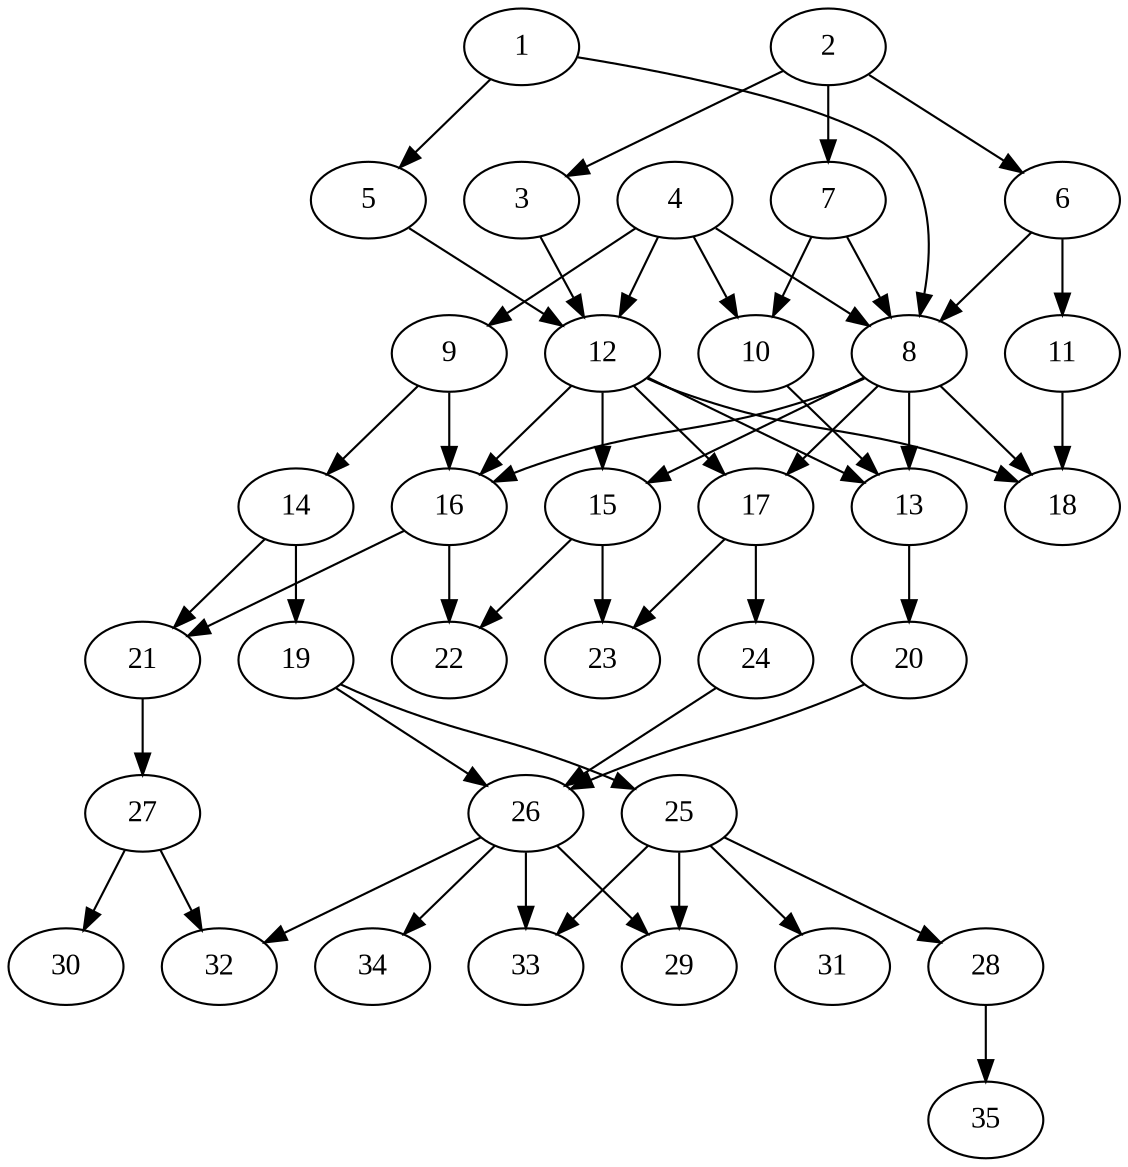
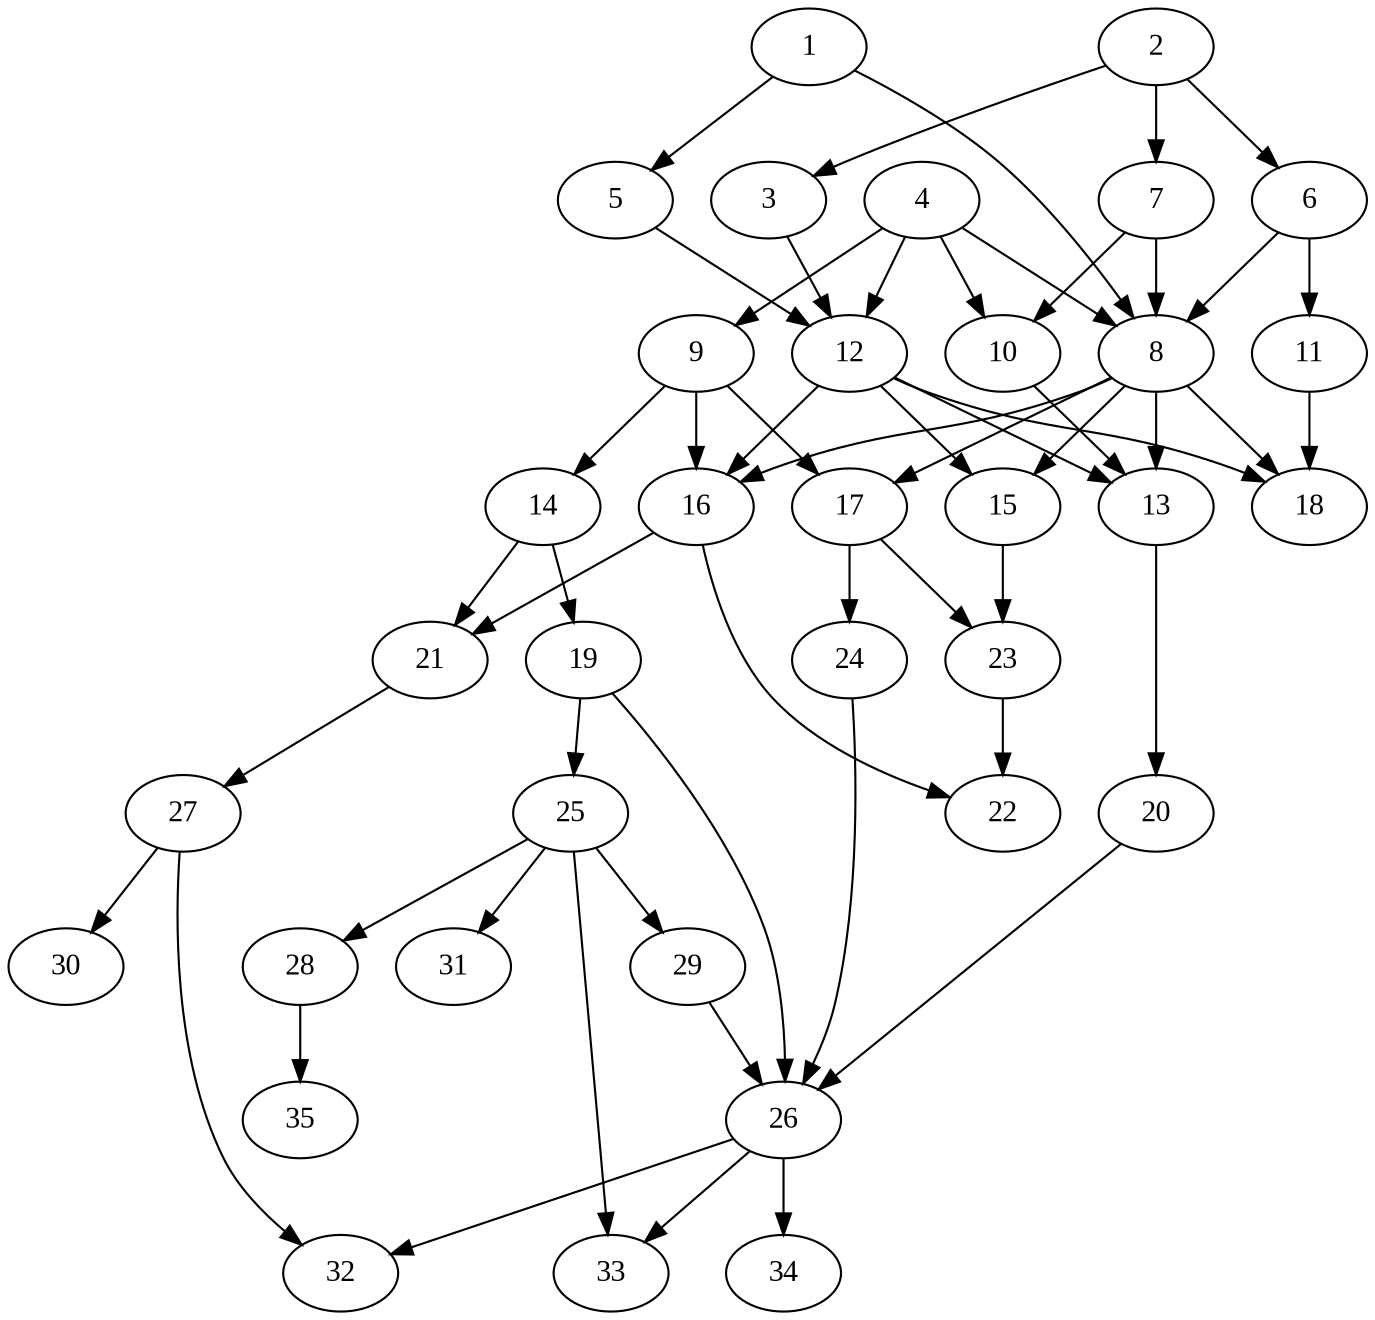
edge "12" -> "17": now "9" -> "17"
edge "15" -> "22": now "23" -> "22"
edge "26" -> "29": reversed
